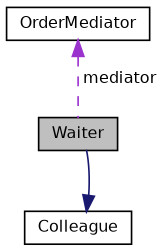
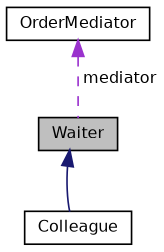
edge "Waiter" -> "Colleague": reversed
